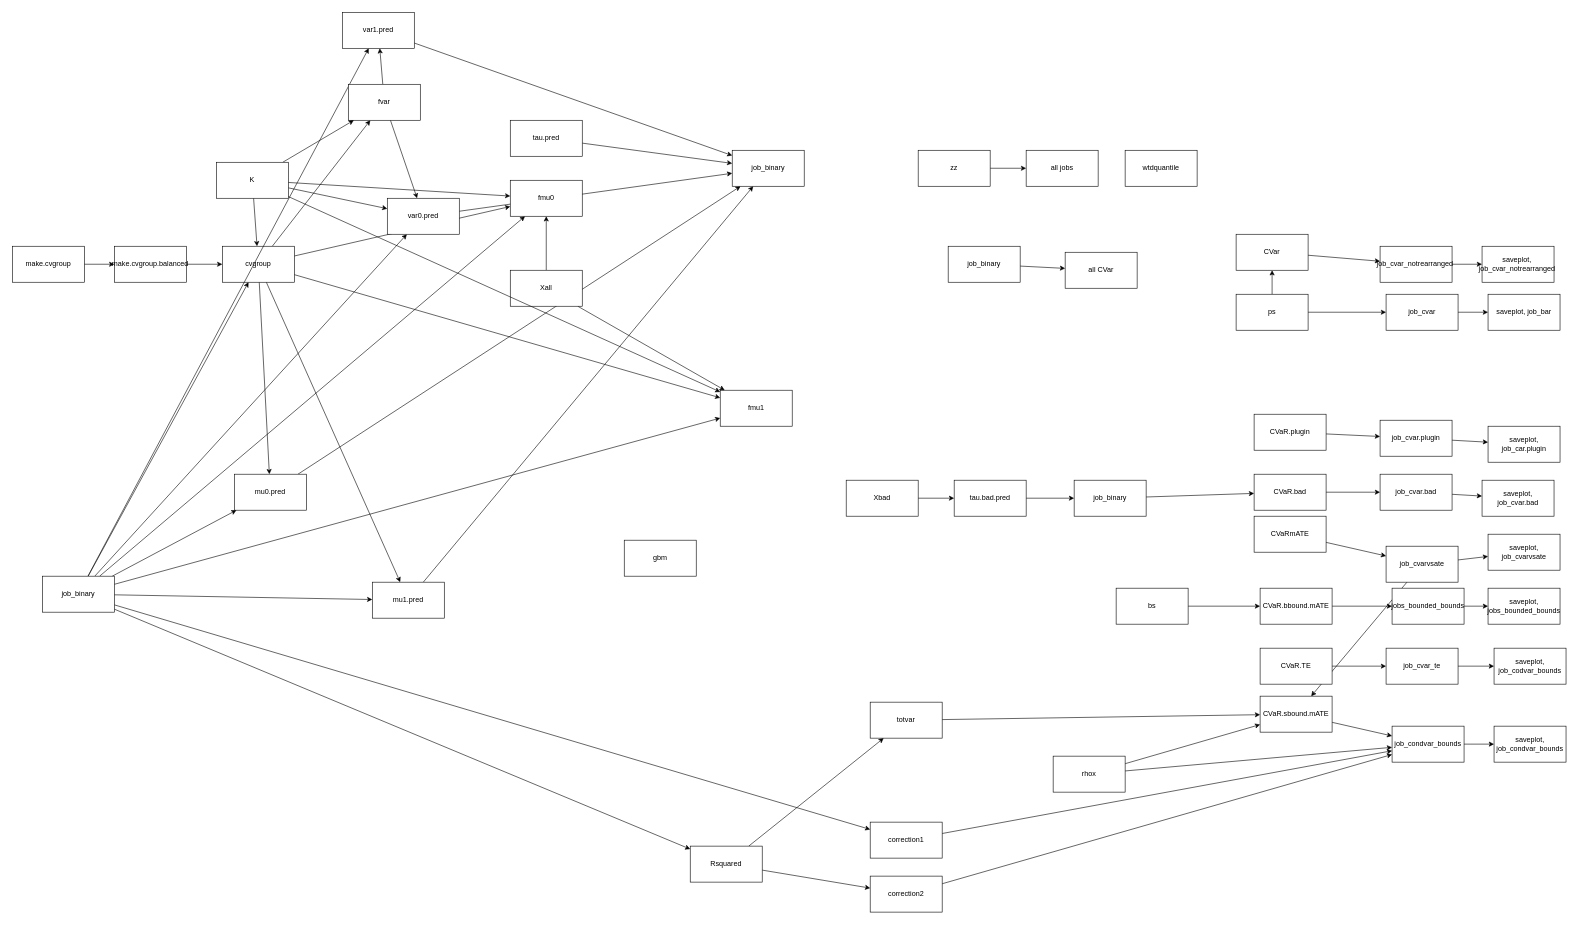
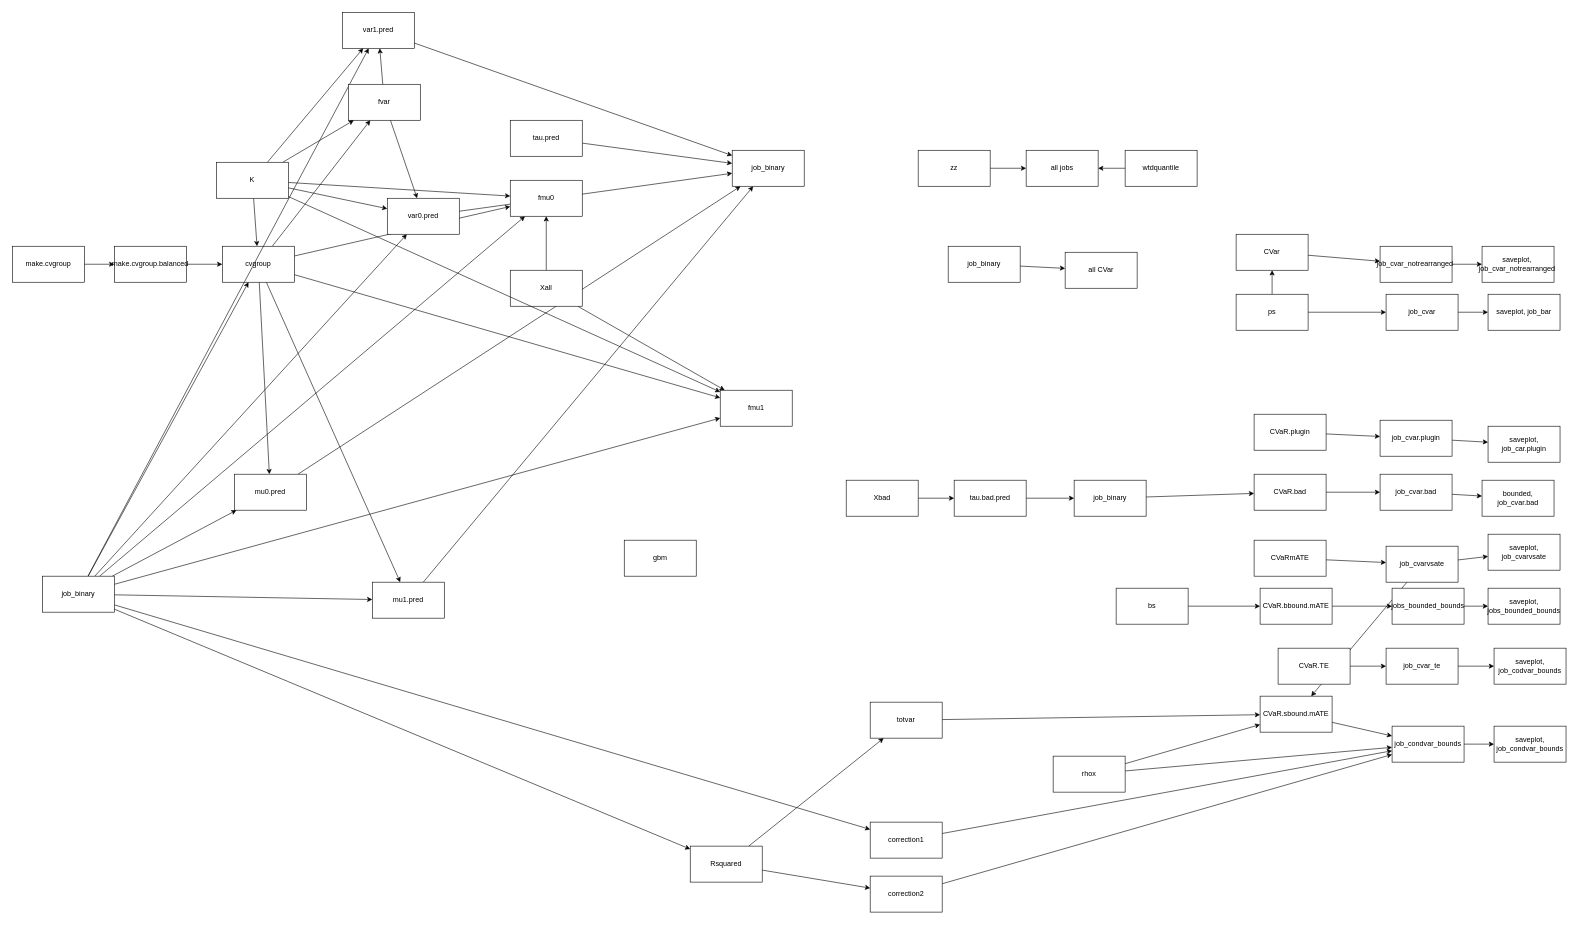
edge "K" -> "var1.pred": added
edge "wtdquantile" -> "all jobs": added
node "saveplot, job_cvar.bad": label "saveplot, job_cvar.bad" -> "bounded, job_cvar.bad"
node "CVaRmATE": moved (1290, 534) -> (1290, 558)
node "CVaR.TE": moved (1296, 666) -> (1314, 666)
